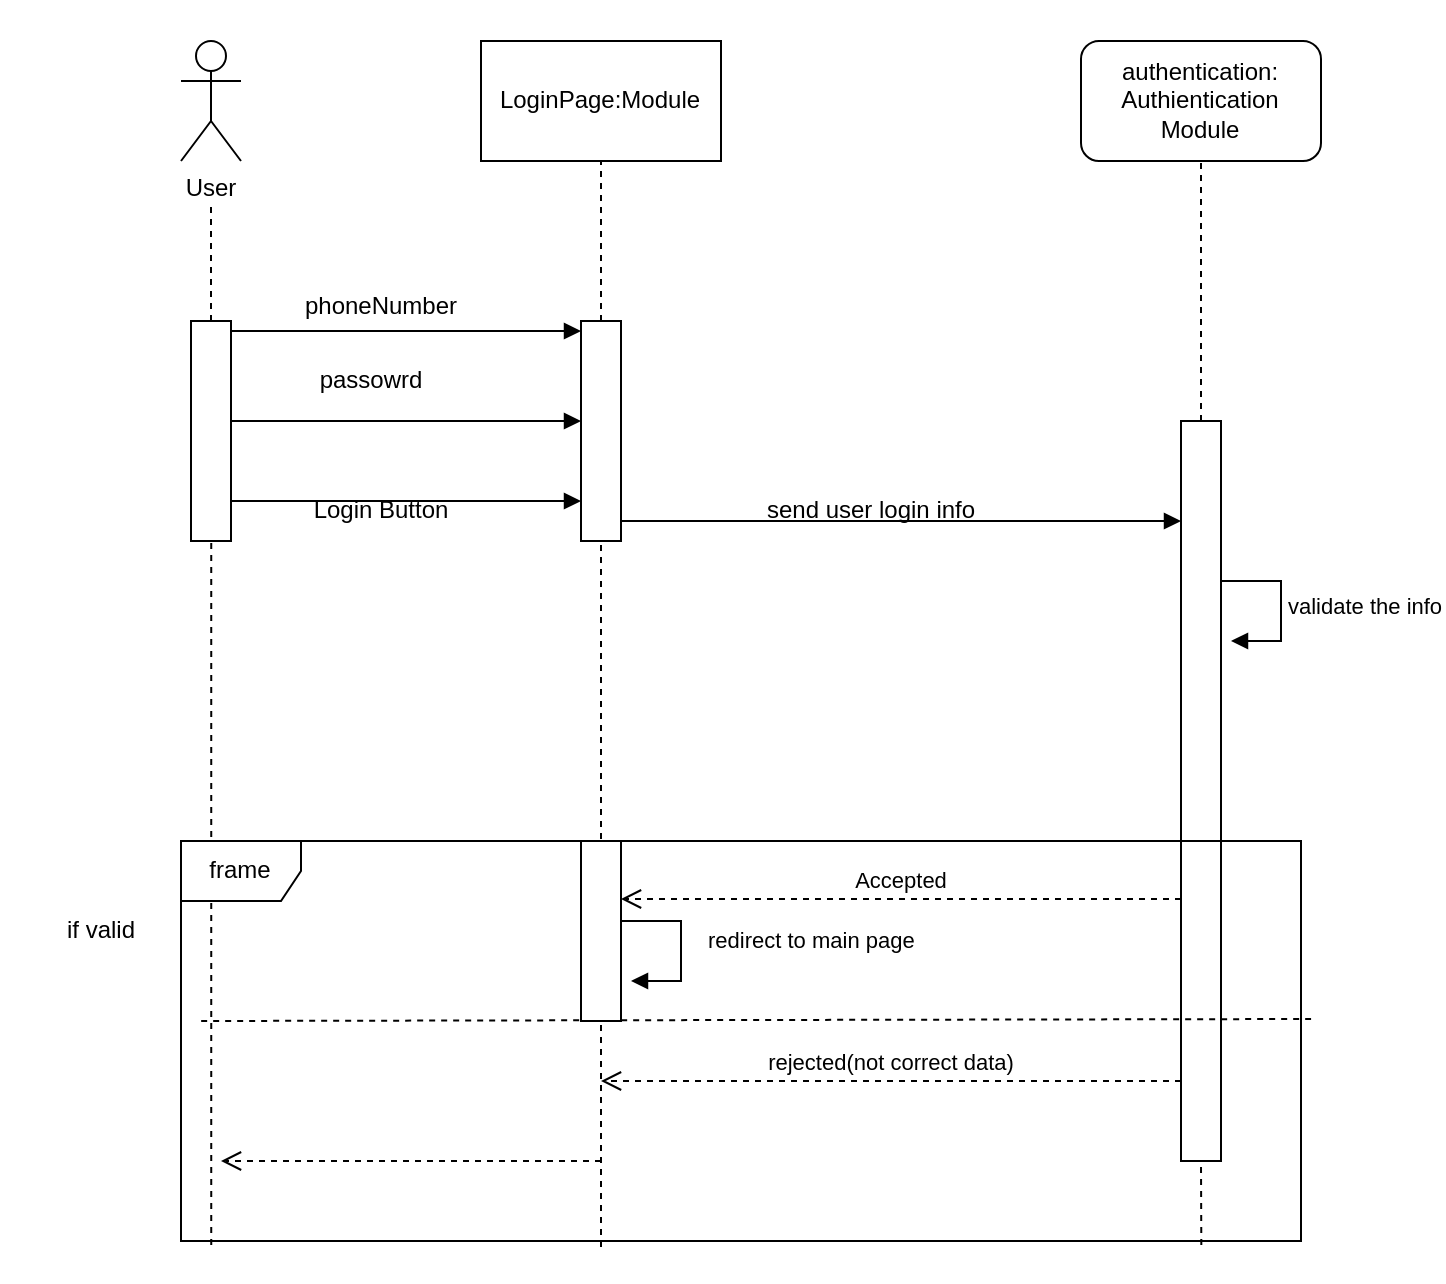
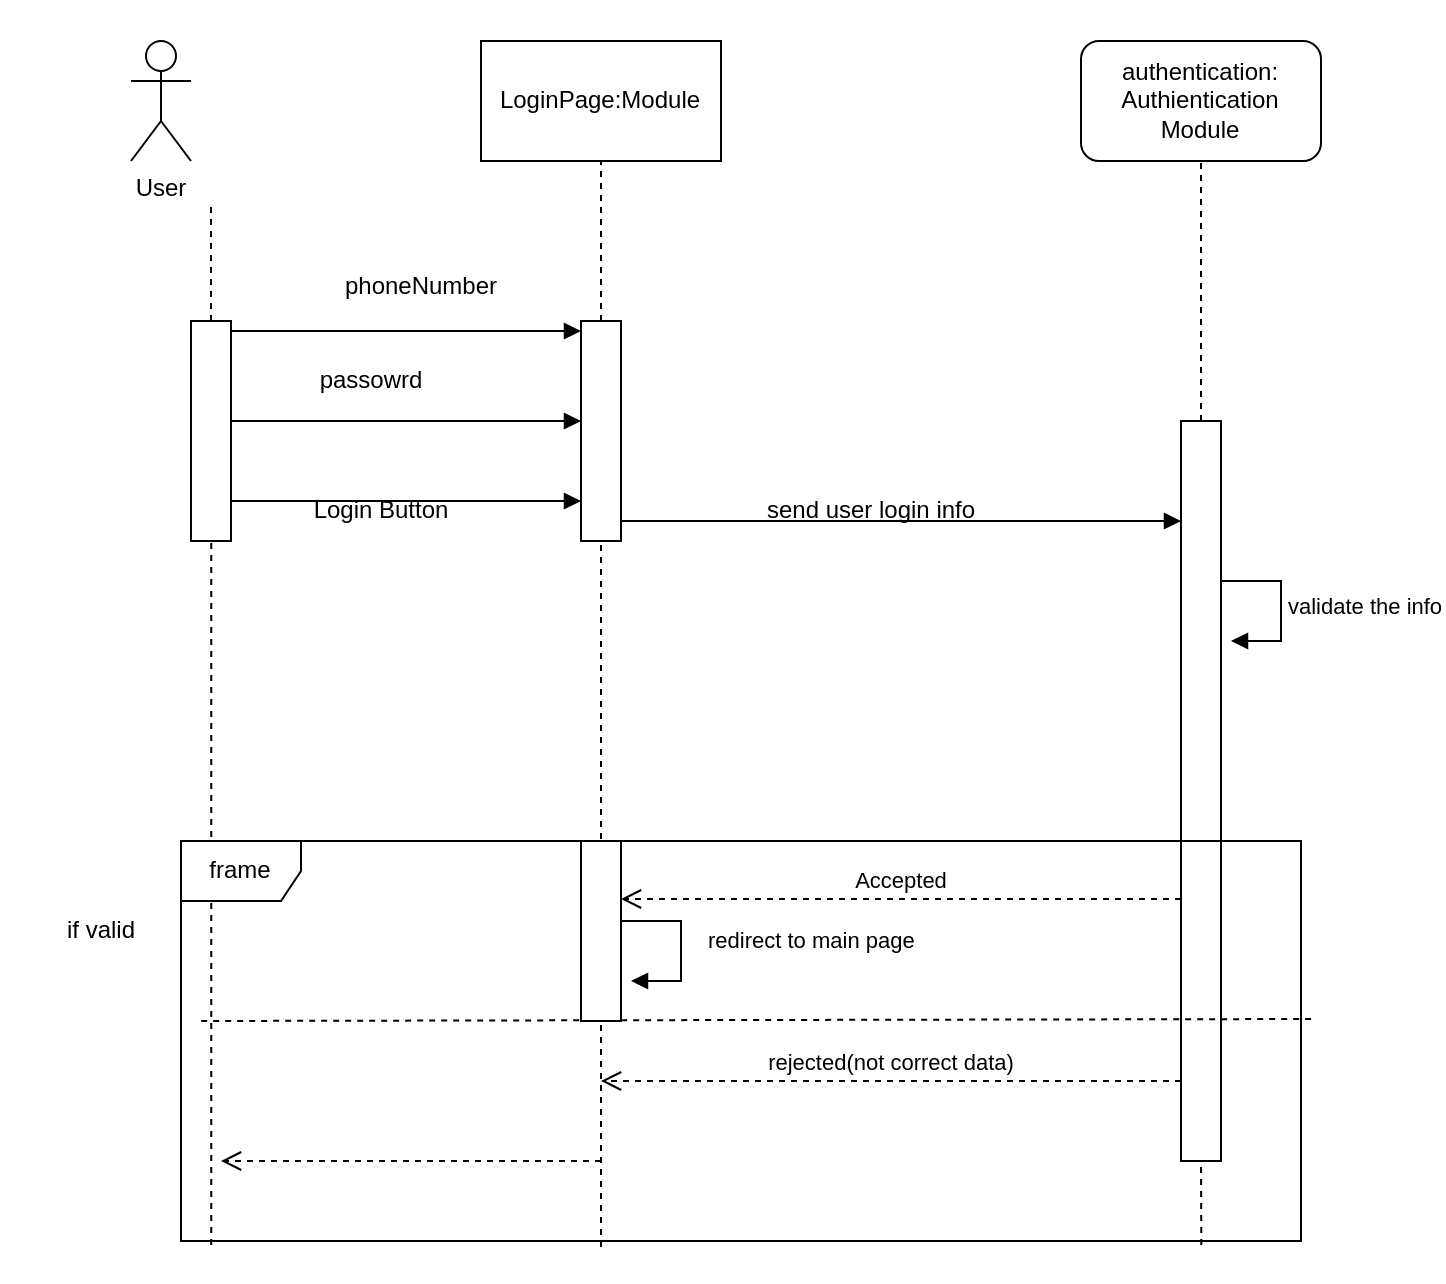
node "User": moved (211, 101) -> (161, 101)
node "phoneNumber": moved (381, 307) -> (421, 287)
